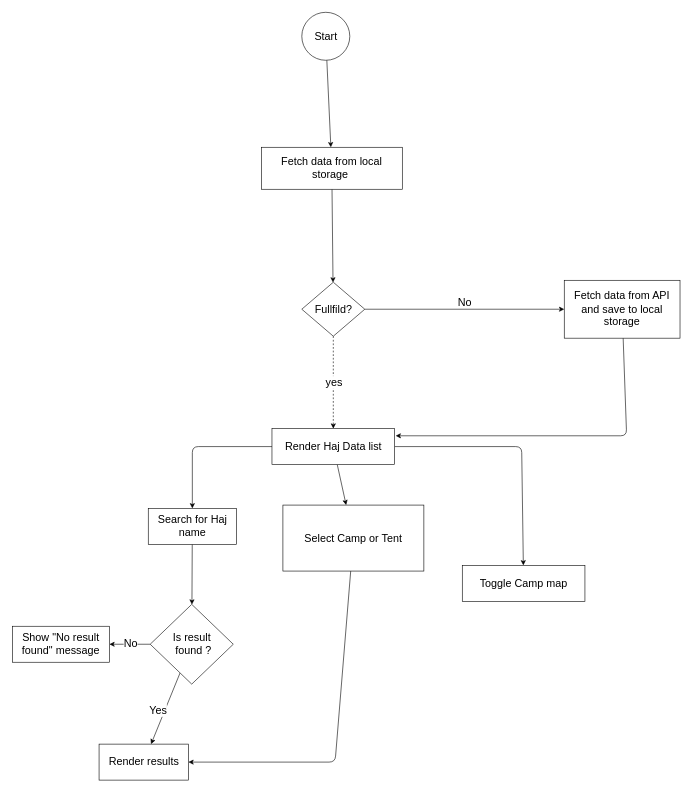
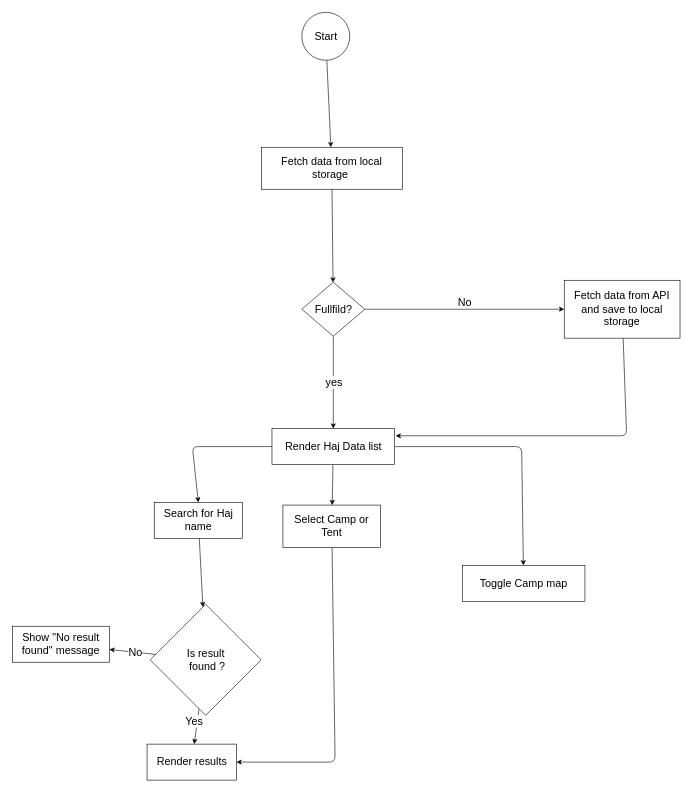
edge "Fullfild?" -> "Render Haj Data list": style dashed -> solid
node "Search for Haj name": moved (192, 527) -> (198, 521)
node "Select Camp or Tent": size 141x66 -> 98x43
node "Is result found ?": size 83x80 -> 111x111
node "Render results": moved (144, 762) -> (192, 762)
